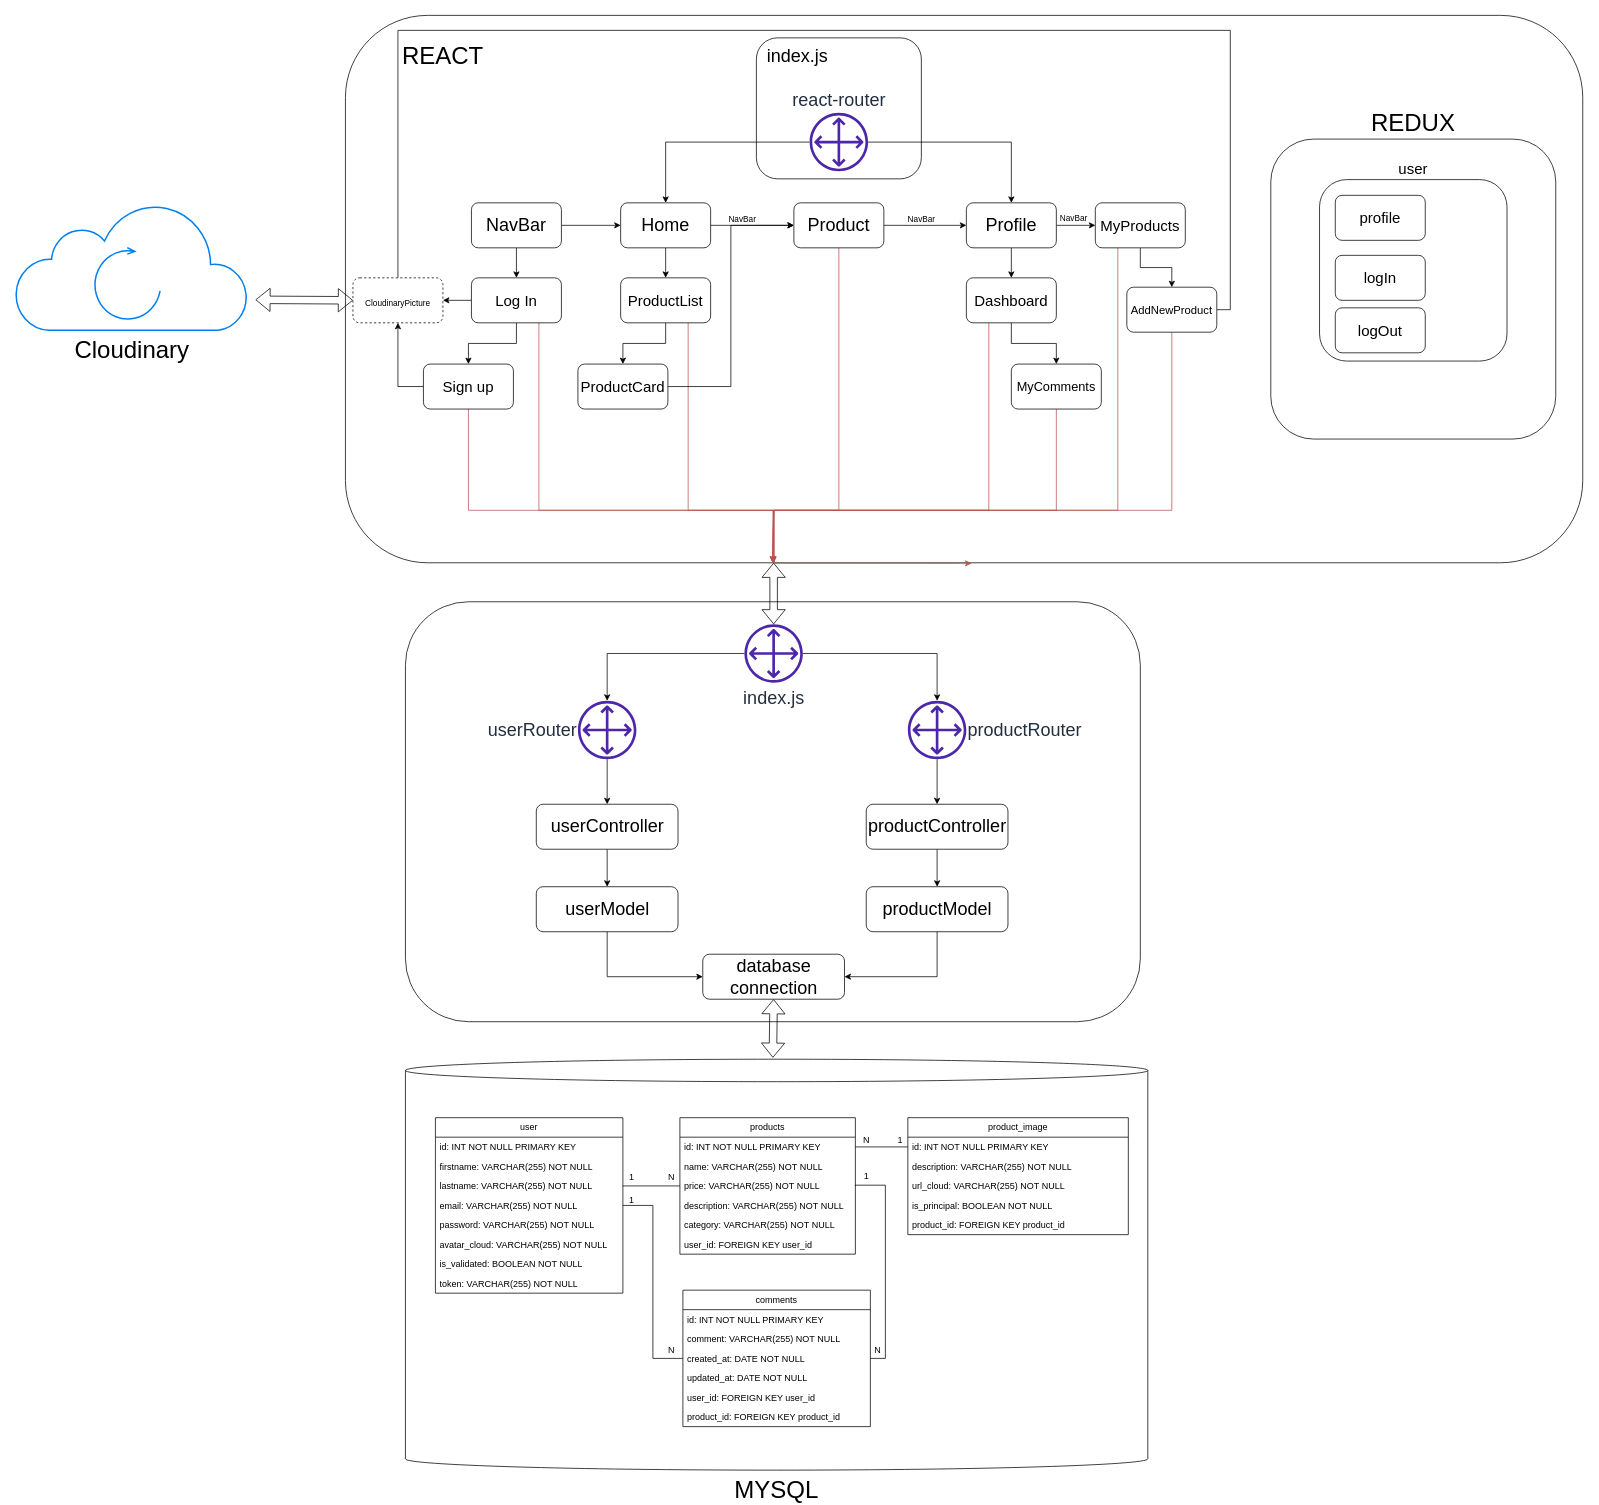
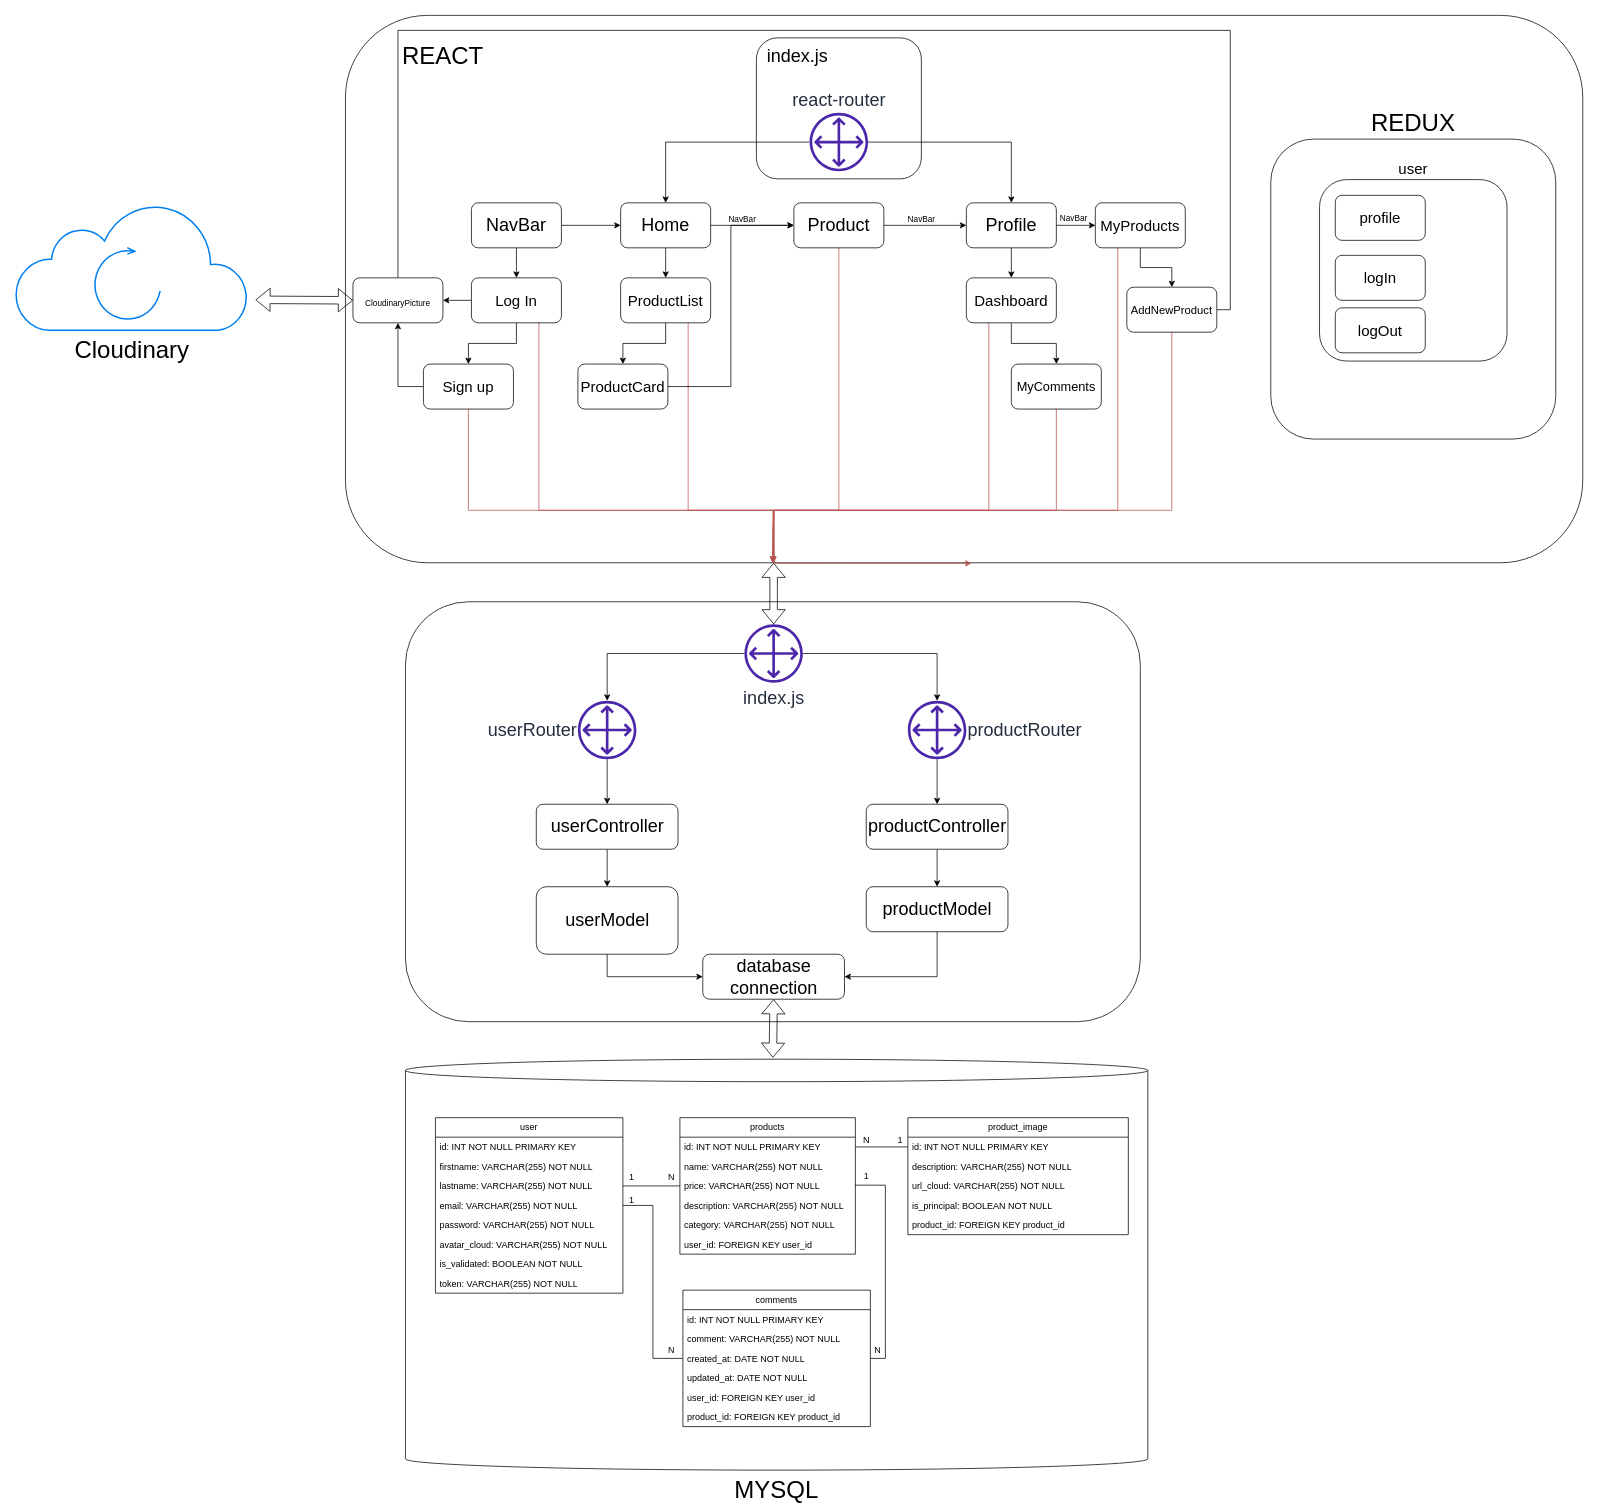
node "CloudinaryPicture": style dashed -> solid
node "userModel": size 142x45 -> 142x68
